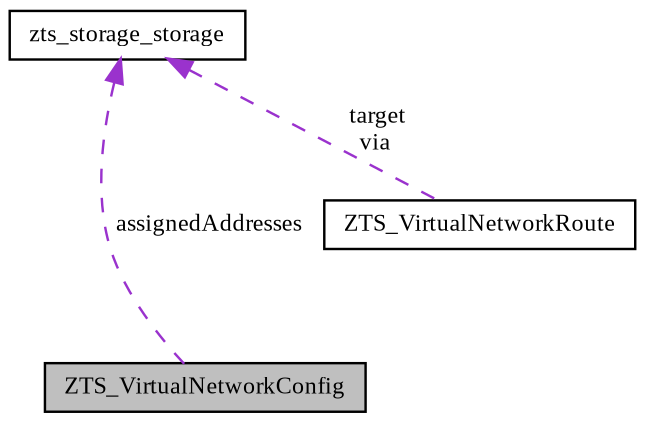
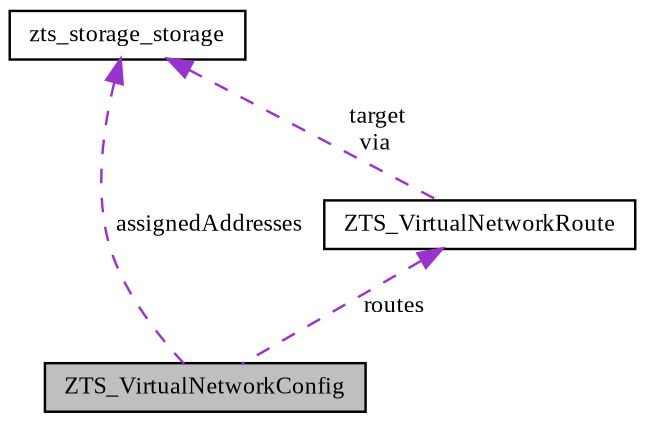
edge "ZTS_VirtualNetworkConfig" -> "ZTS_VirtualNetworkRoute": added, label "routes"
